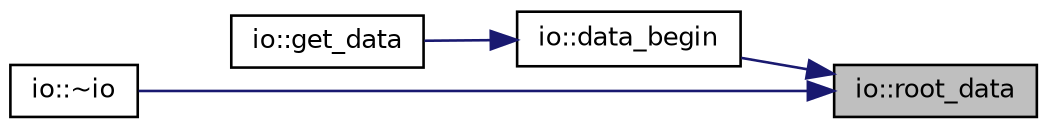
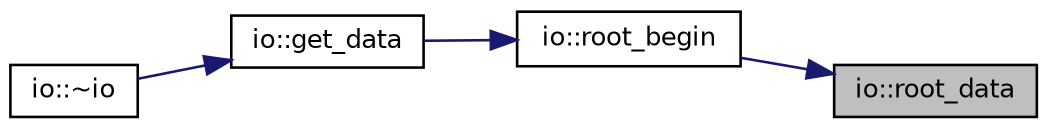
node "io::data_begin": label "io::data_begin" -> "io::root_begin"
edge "io::~io" -> "io::root_data": now "io::~io" -> "io::get_data"
